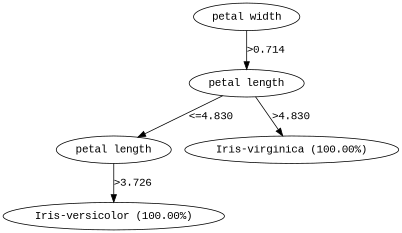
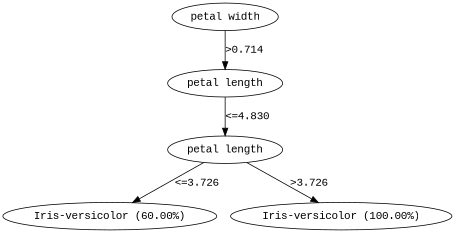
node "Iris-virginica (100.00%)": removed
node "Iris-versicolor (60.00%)": added
